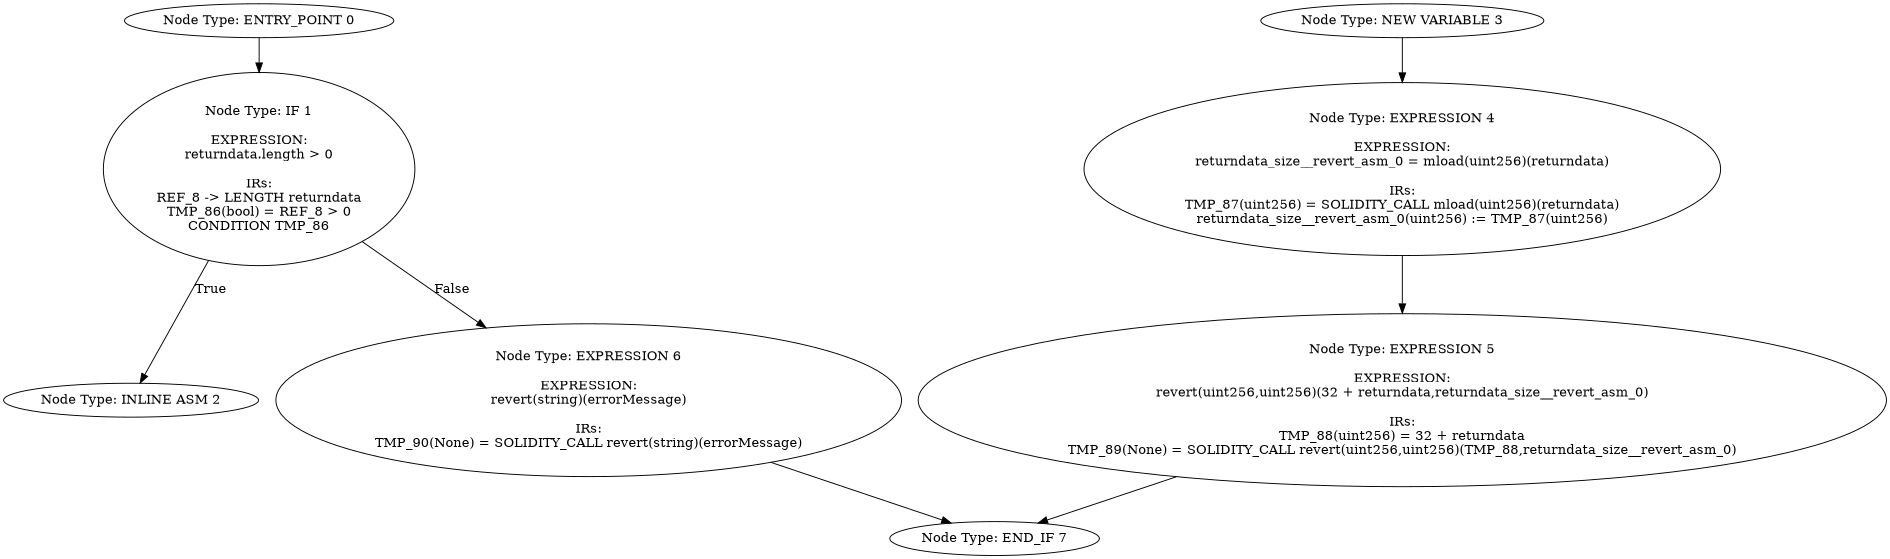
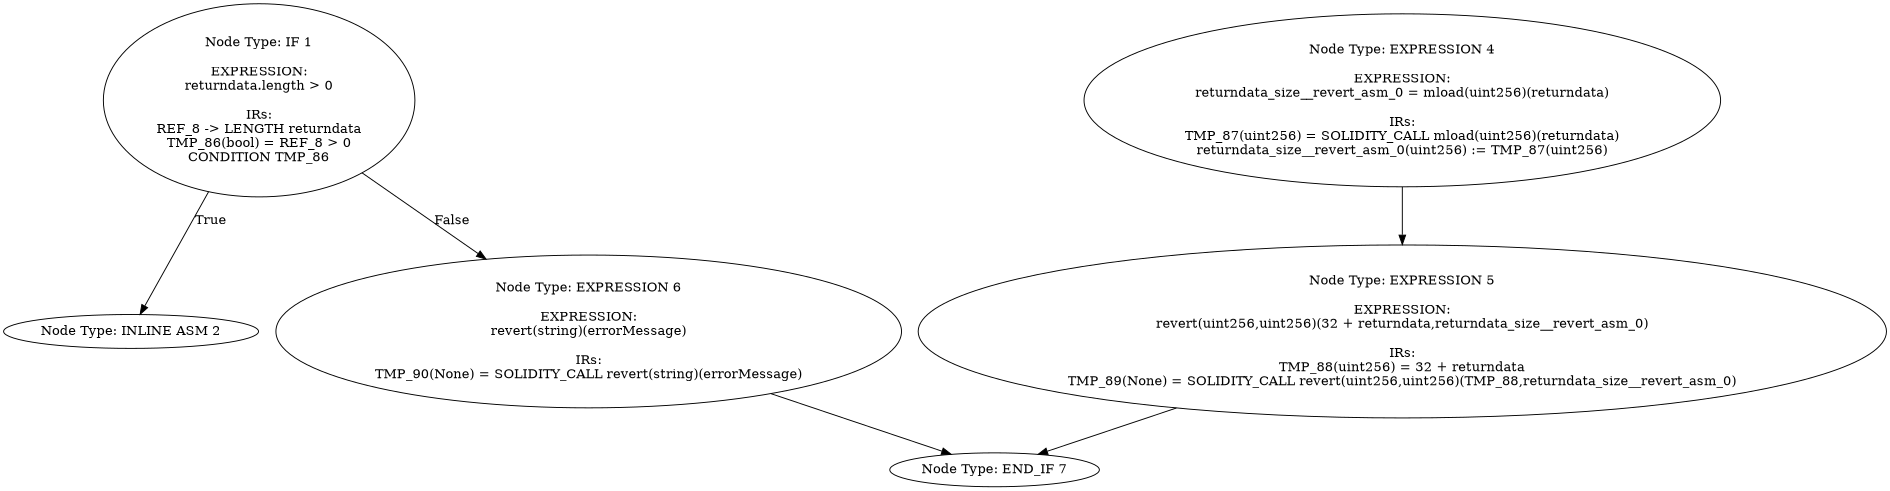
node "Node Type: ENTRY_POINT 0": removed
node "Node Type: NEW VARIABLE 3": removed
